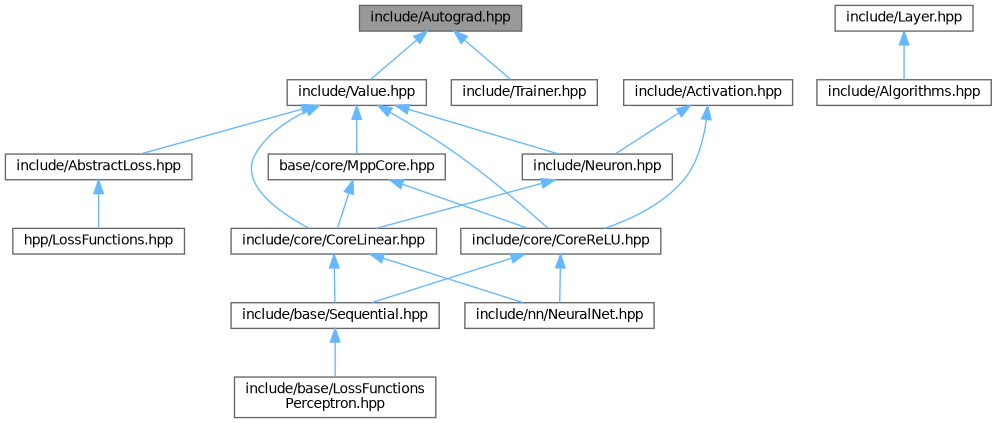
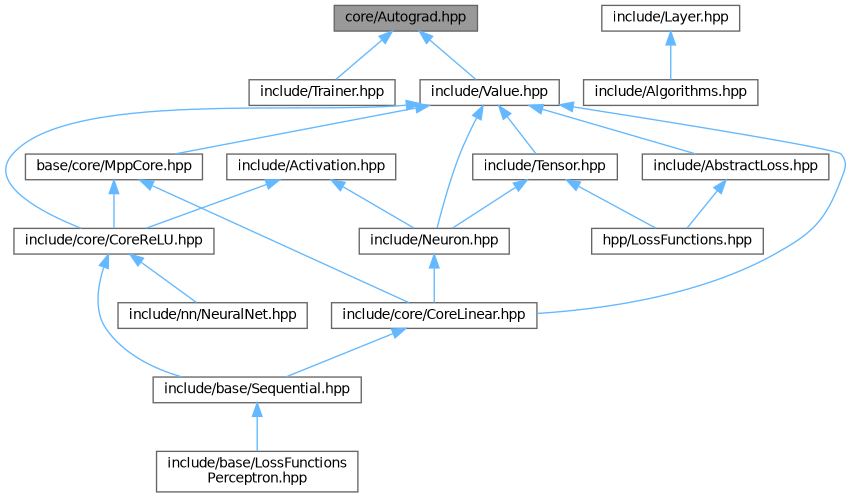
node "include/Autograd.hpp": label "include/Autograd.hpp" -> "core/Autograd.hpp"
node "include/Tensor.hpp": added
edge "include/nn/NeuralNet.hpp" -> "include/core/CoreLinear.hpp": removed
